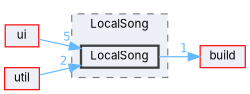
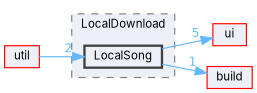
cluster "LocalSong": label "LocalSong" -> "LocalDownload"
edge "ui" -> "LocalSong": reversed
